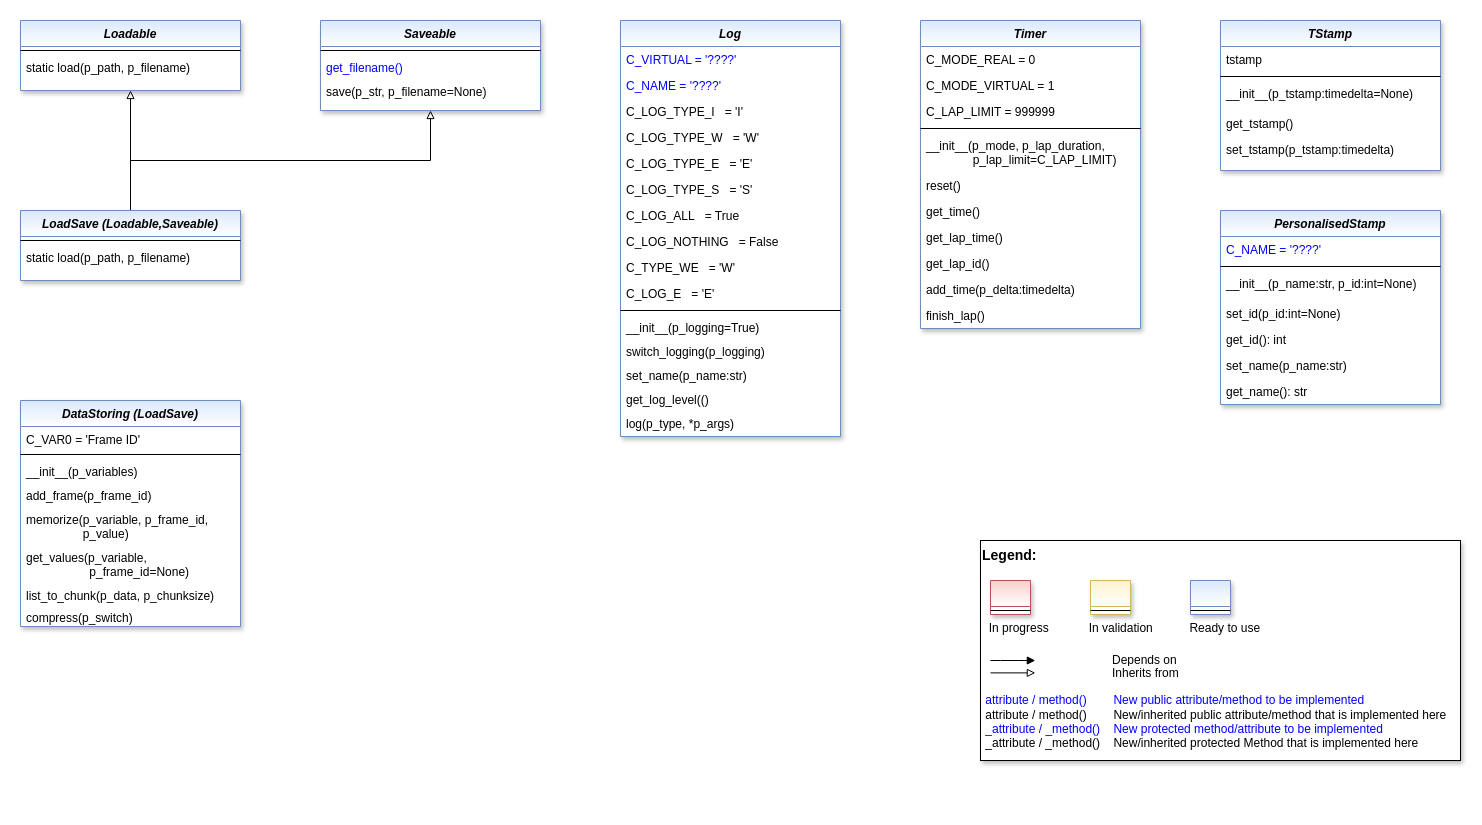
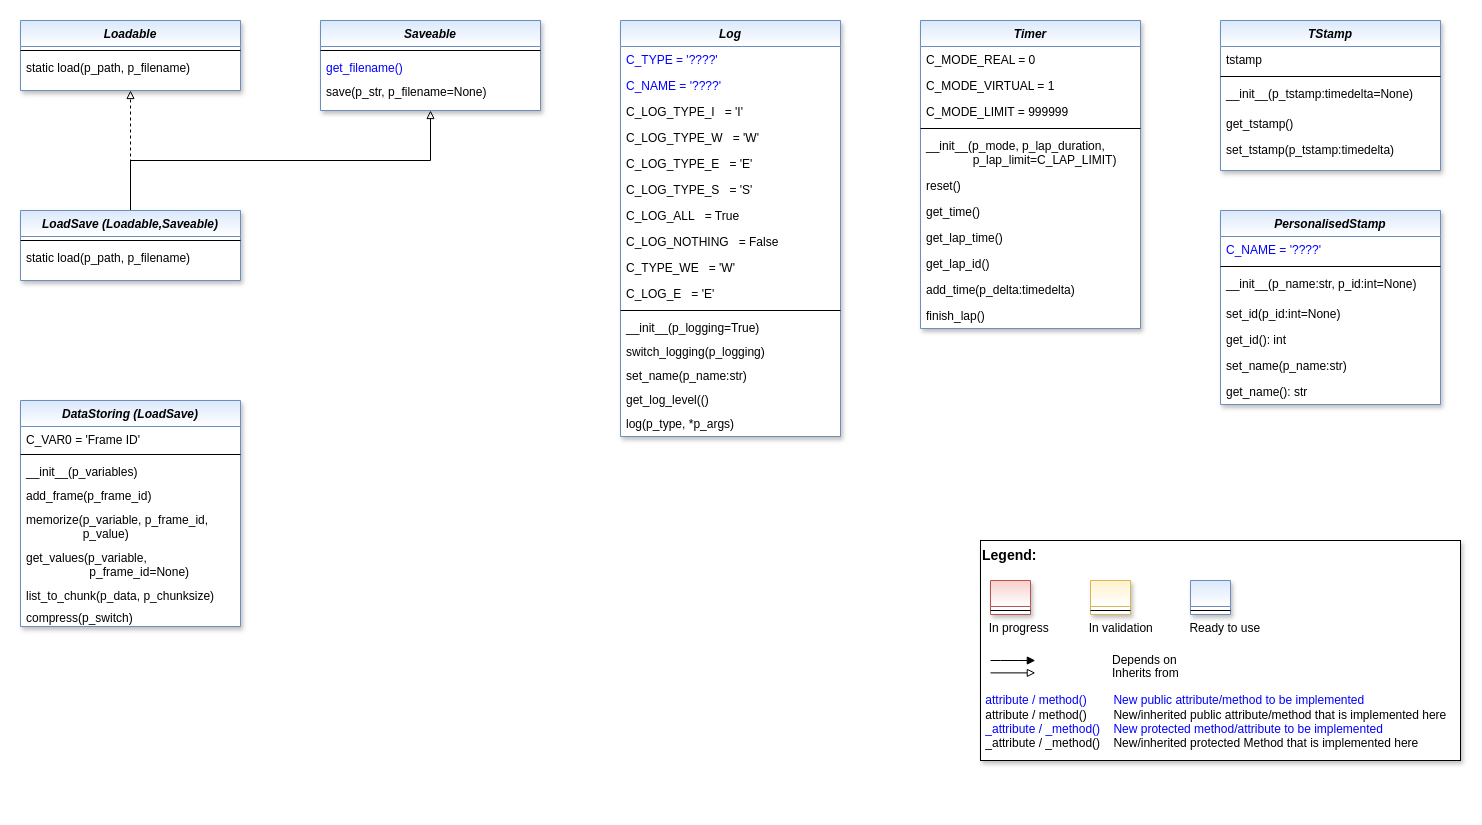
node "C_VIRTUAL = '????'": label "C_VIRTUAL = '????'" -> "C_TYPE = '????'"
node "C_LAP_LIMIT = 999999": label "C_LAP_LIMIT = 999999" -> "C_MODE_LIMIT = 999999"
edge "LoadSave (Loadable,Saveable)" -> "Loadable": style solid -> dashed
